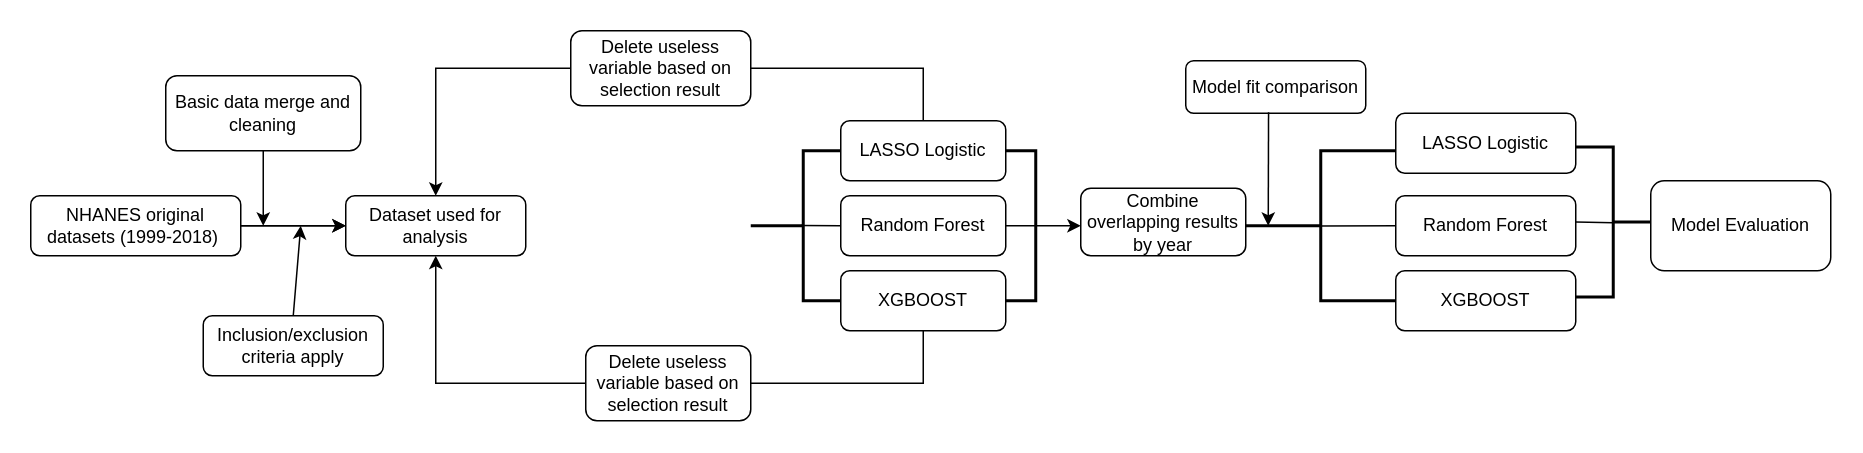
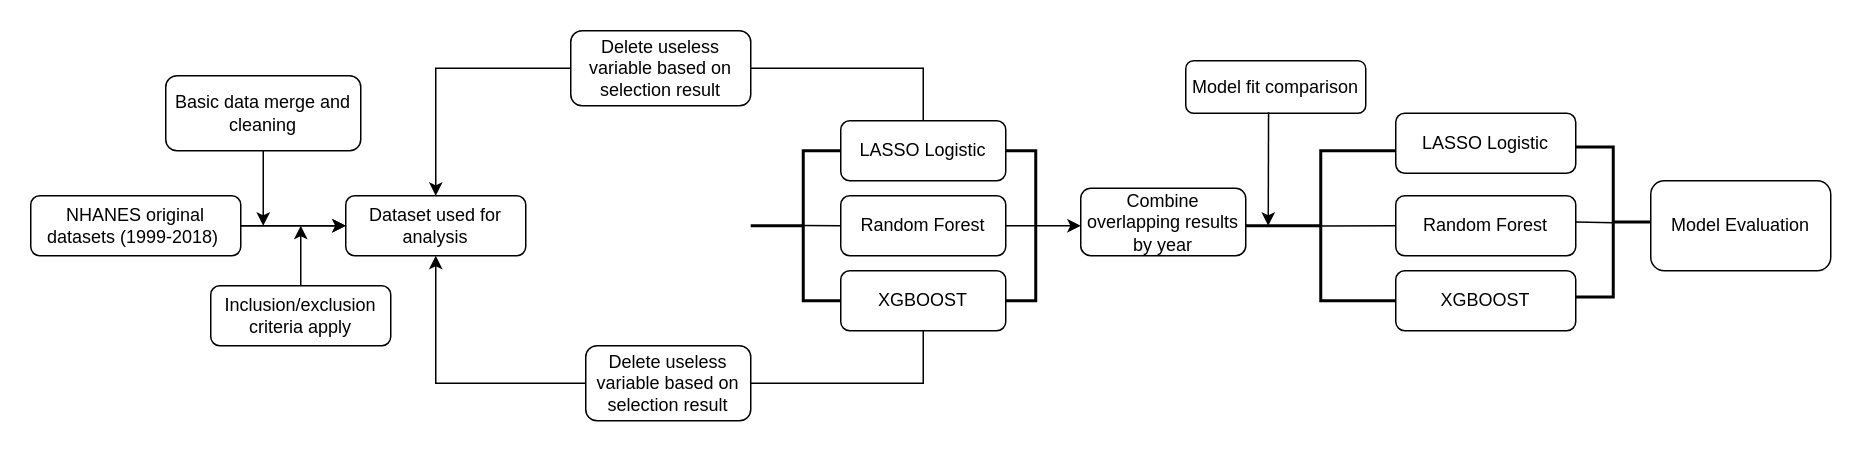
node "Inclusion/exclusion criteria apply": moved (293, 346) -> (301, 316)
